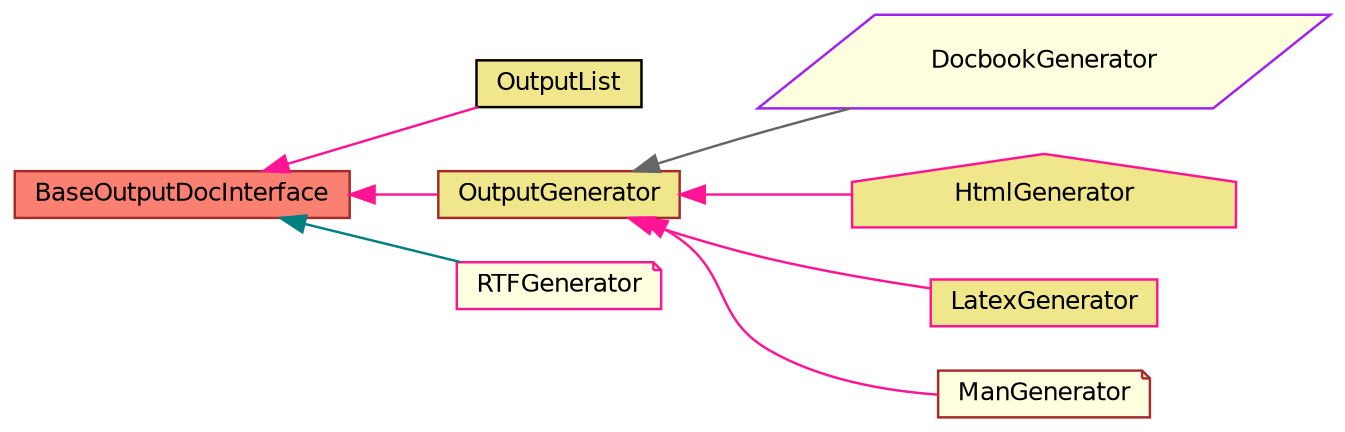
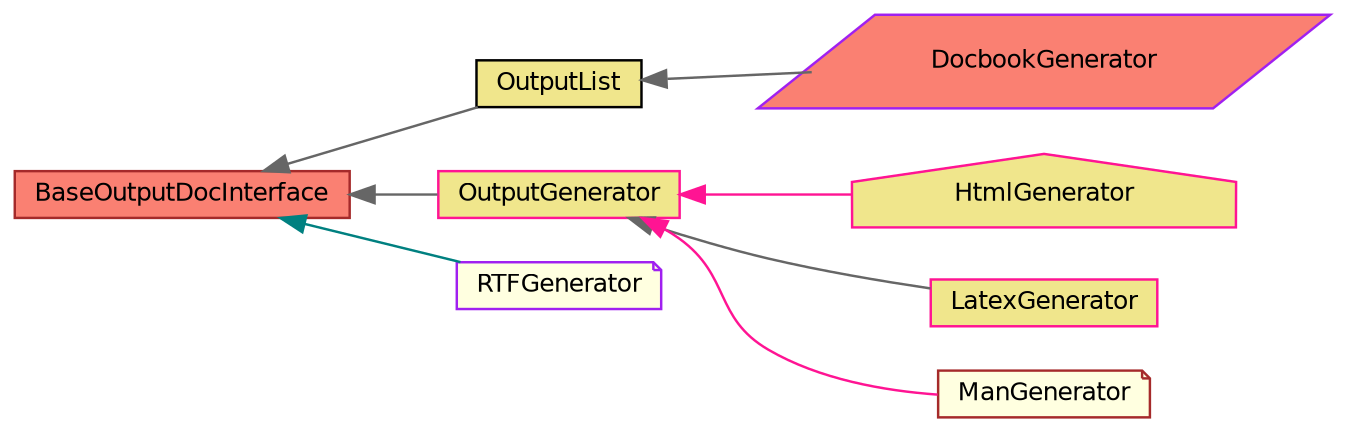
node "DocbookGenerator": fillcolor lightyellow -> salmon
edge "DocbookGenerator" -> "OutputGenerator": now "DocbookGenerator" -> "OutputList"
edge "OutputList" -> "BaseOutputDocInterface": color deeppink -> gray40
edge "OutputGenerator" -> "BaseOutputDocInterface": color deeppink -> gray40
node "OutputGenerator": color brown -> deeppink
edge "LatexGenerator" -> "OutputGenerator": color deeppink -> gray40
node "RTFGenerator": color deeppink -> purple
